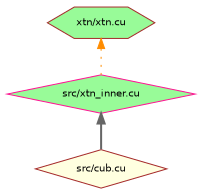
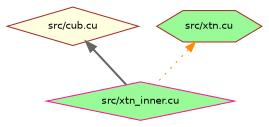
node "xtn/xtn.cu": label "xtn/xtn.cu" -> "src/xtn.cu"
edge "src/cub.cu" -> "src/xtn_inner.cu": reversed
